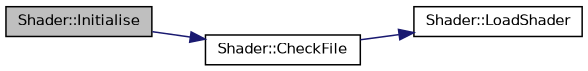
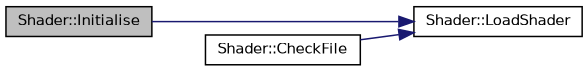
edge "Shader::Initialise" -> "Shader::CheckFile": now "Shader::Initialise" -> "Shader::LoadShader"
